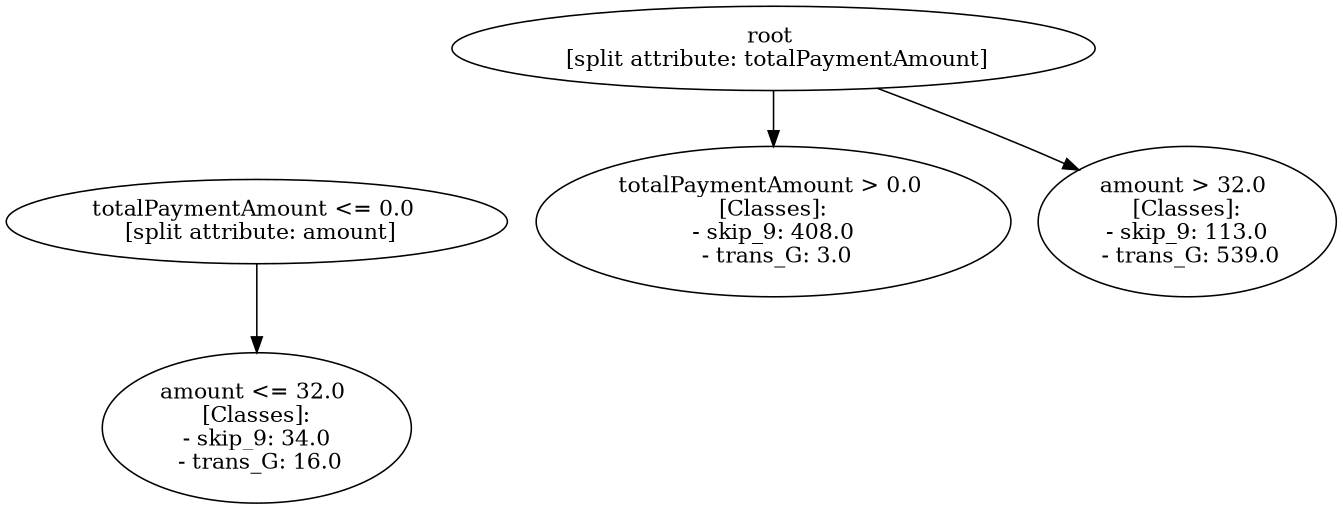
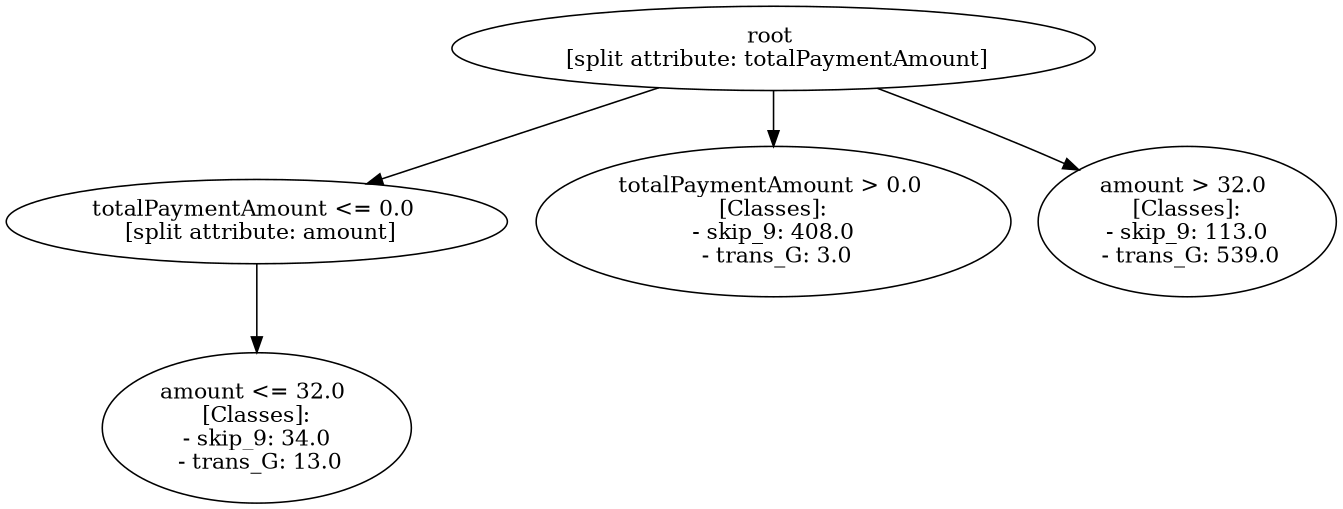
edge "root [split attribute: totalPaymentAmount]" -> "totalPaymentAmount <= 0.0 [split attribute: amount]": added
node "amount <= 32.0 [Classes]: - skip_9: 34.0 - trans_G: 16.0": label "amount <= 32.0 [Classes]: - skip_9: 34.0 - trans_G: 16.0" -> "amount <= 32.0 [Classes]: - skip_9: 34.0 - trans_G: 13.0"
